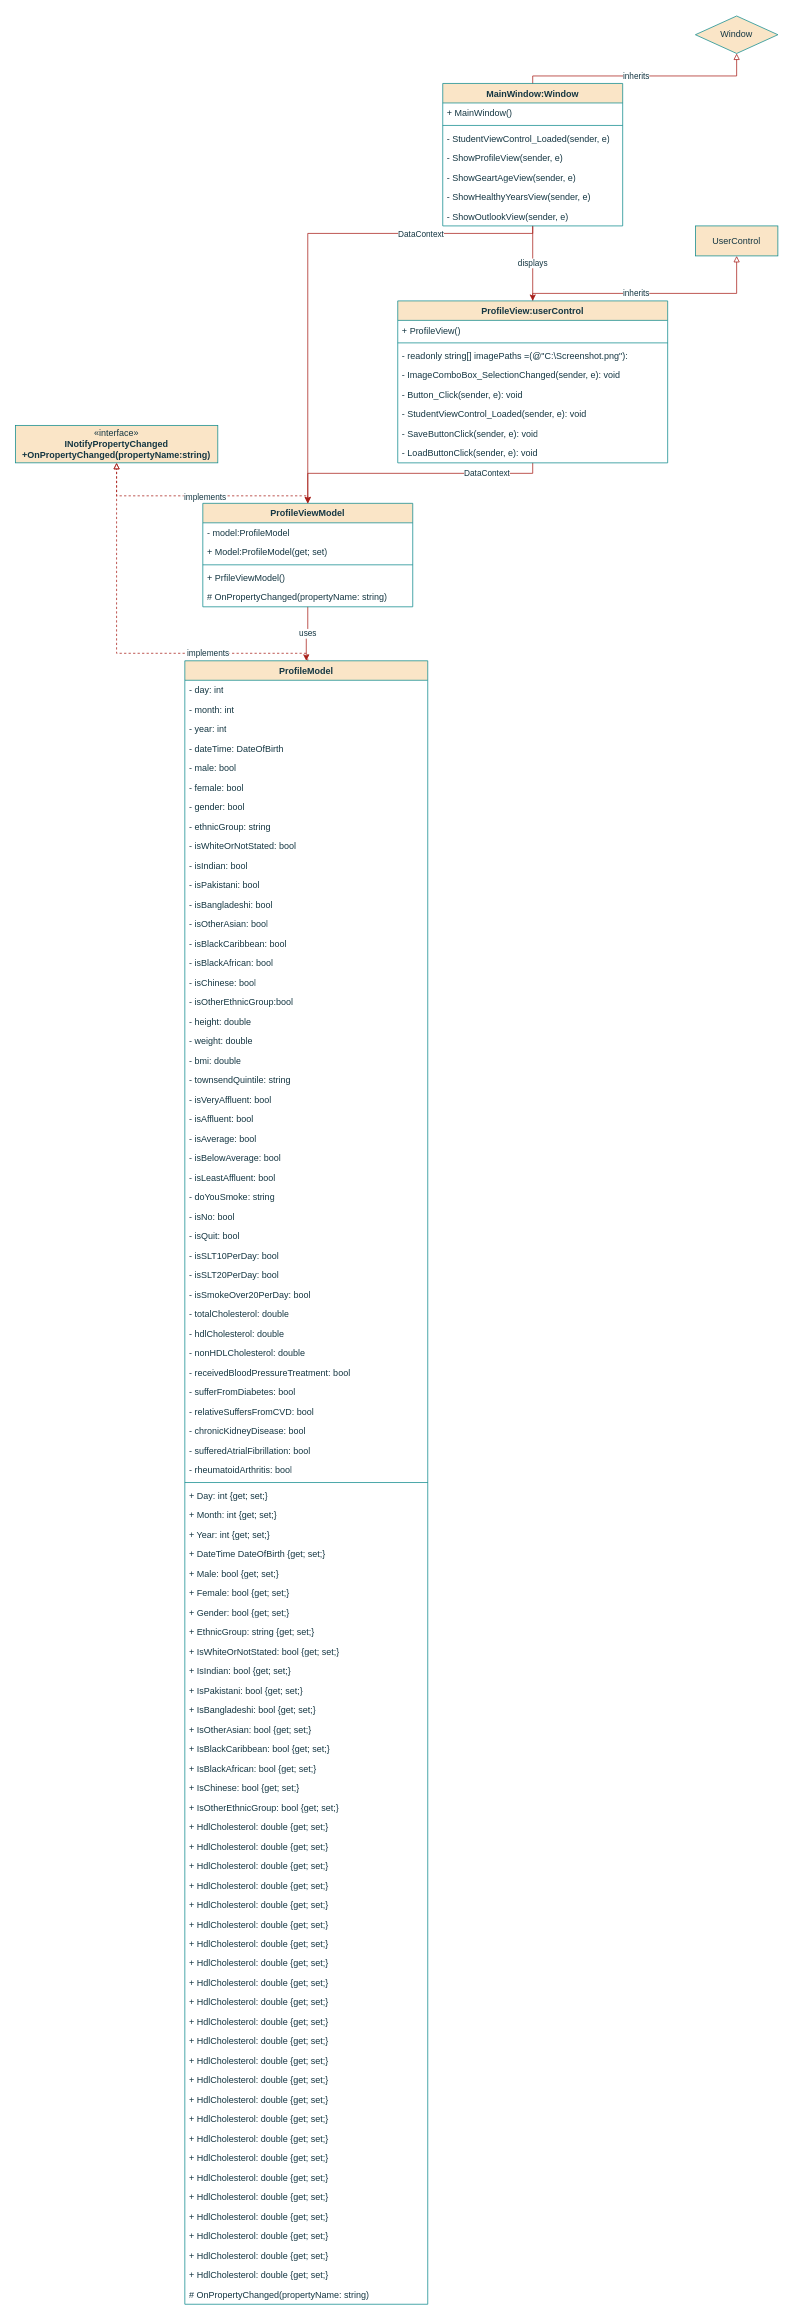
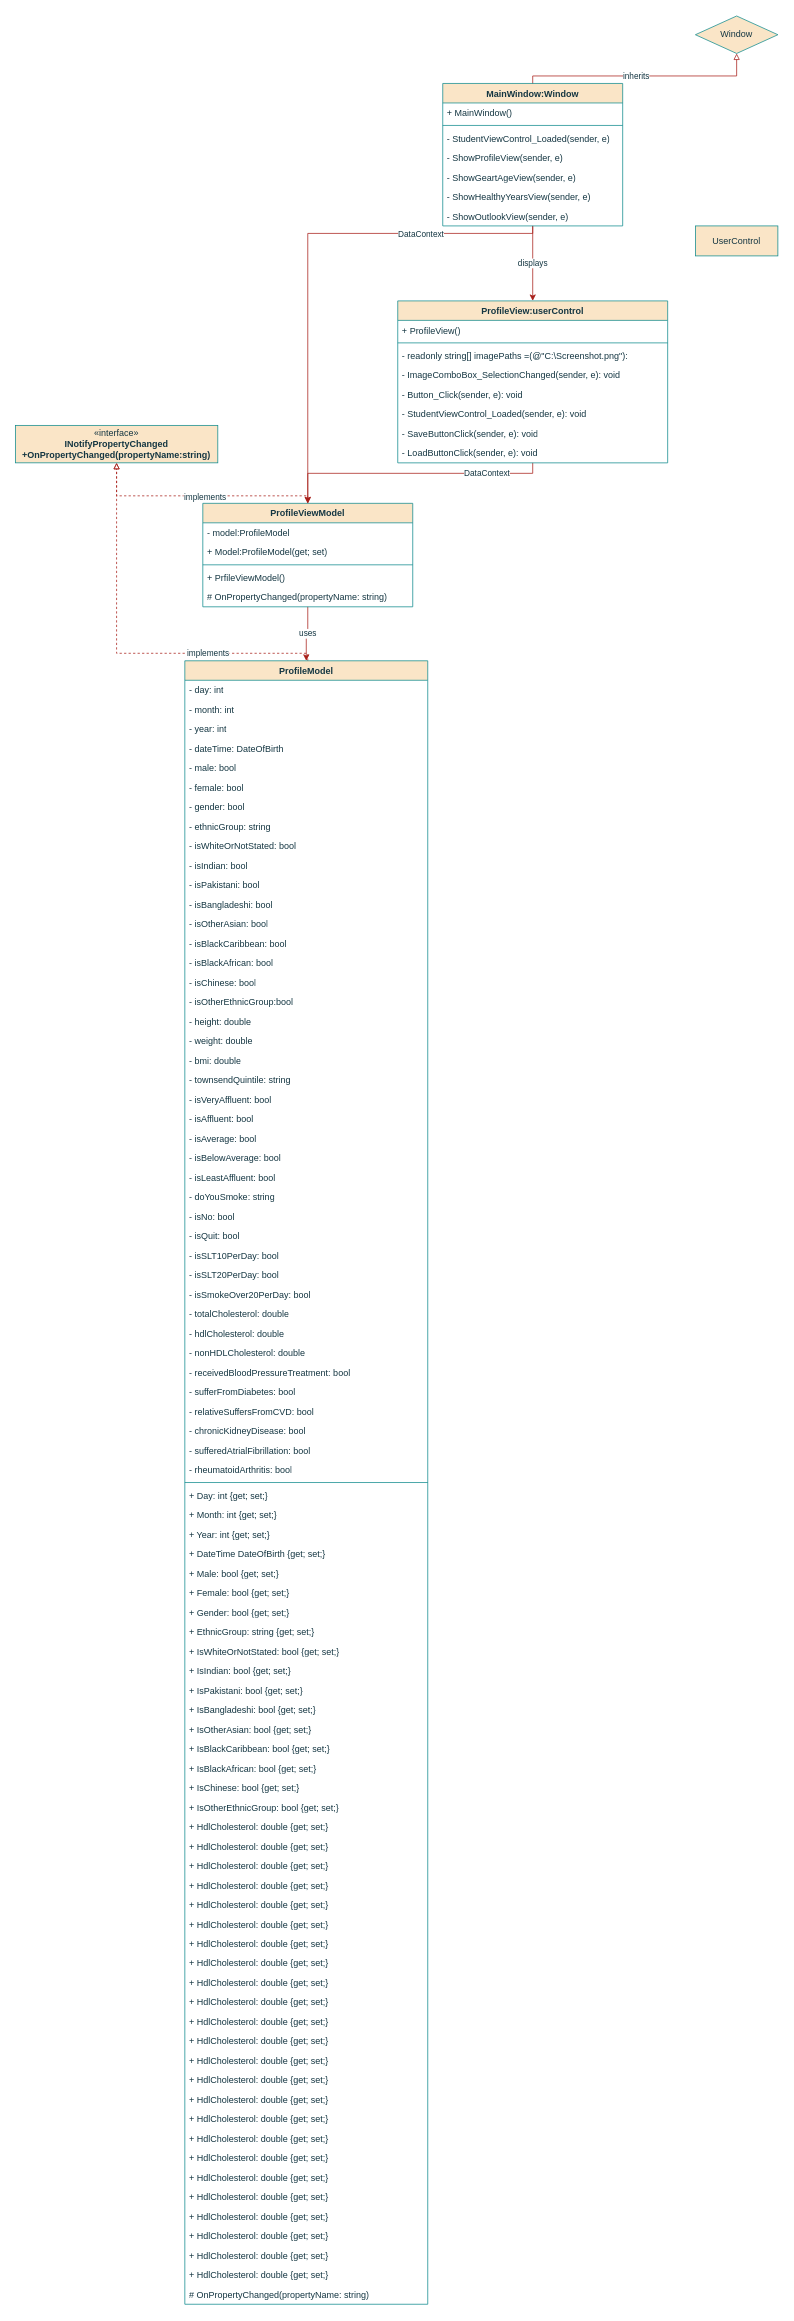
edge "ProfileView:userControl" -> "UserControl": removed, label "inherits"
